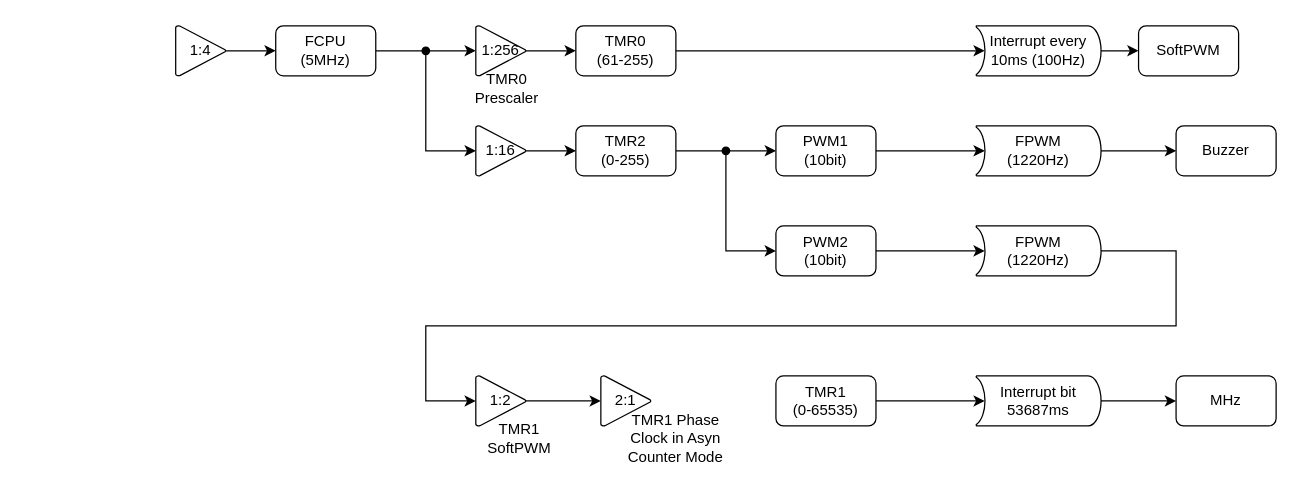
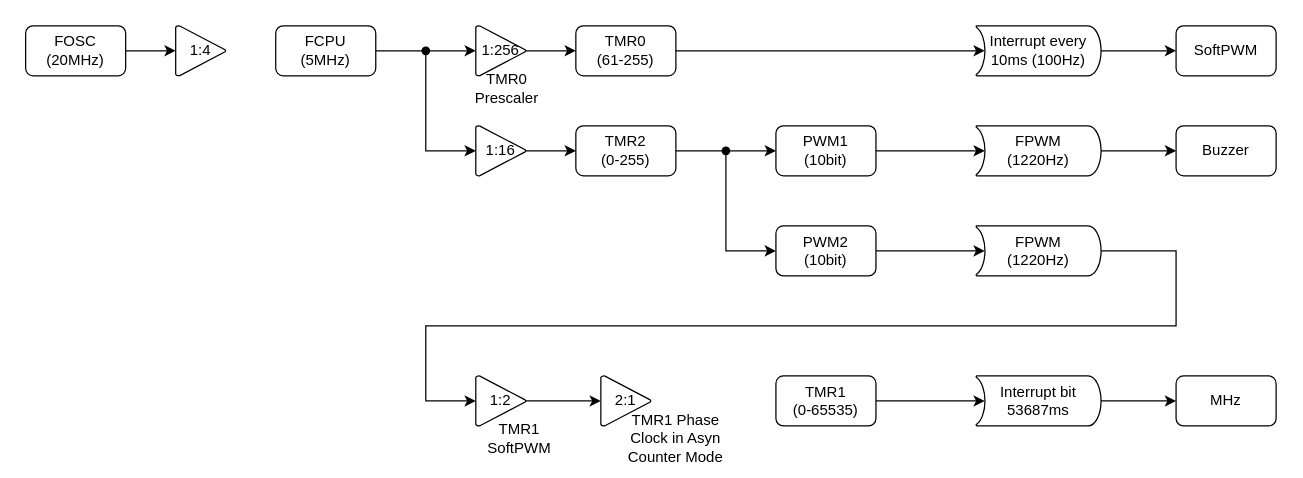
node "FOSC (20MHz)": added
edge "FOSC (20MHz)" -> "1:4": added
edge "1:4" -> "FCPU (5MHz)": removed
node "SoftPWM": moved (1188, 51) -> (1226, 51)
